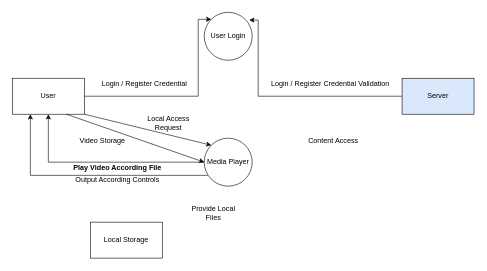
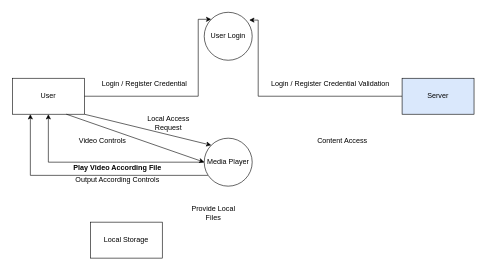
node "Video Storage": label "Video Storage" -> "Video Controls"
node "Content Access": moved (333, 141) -> (342, 141)
